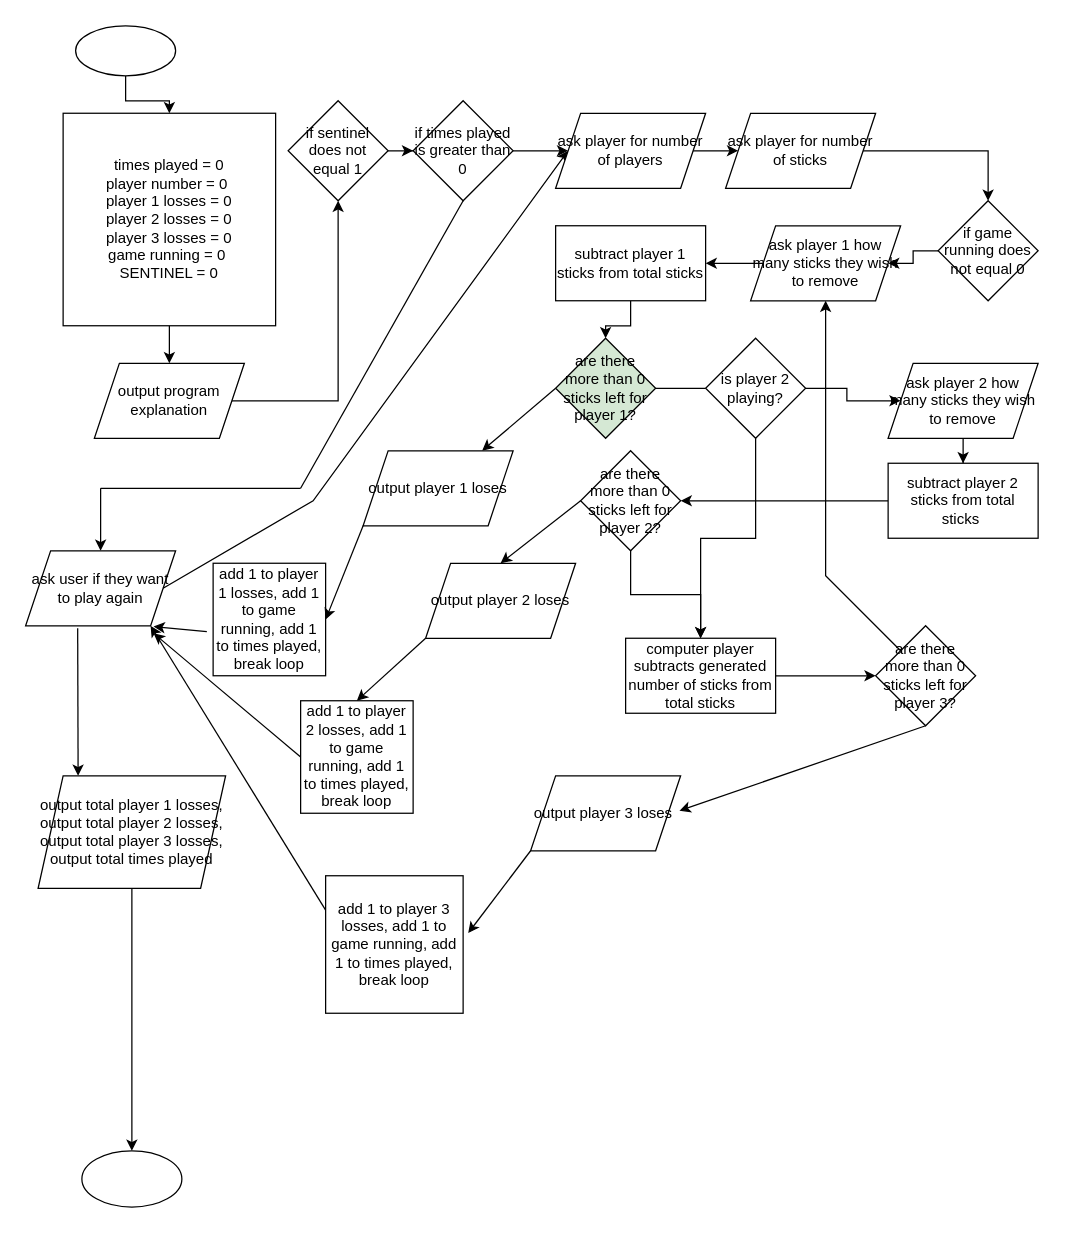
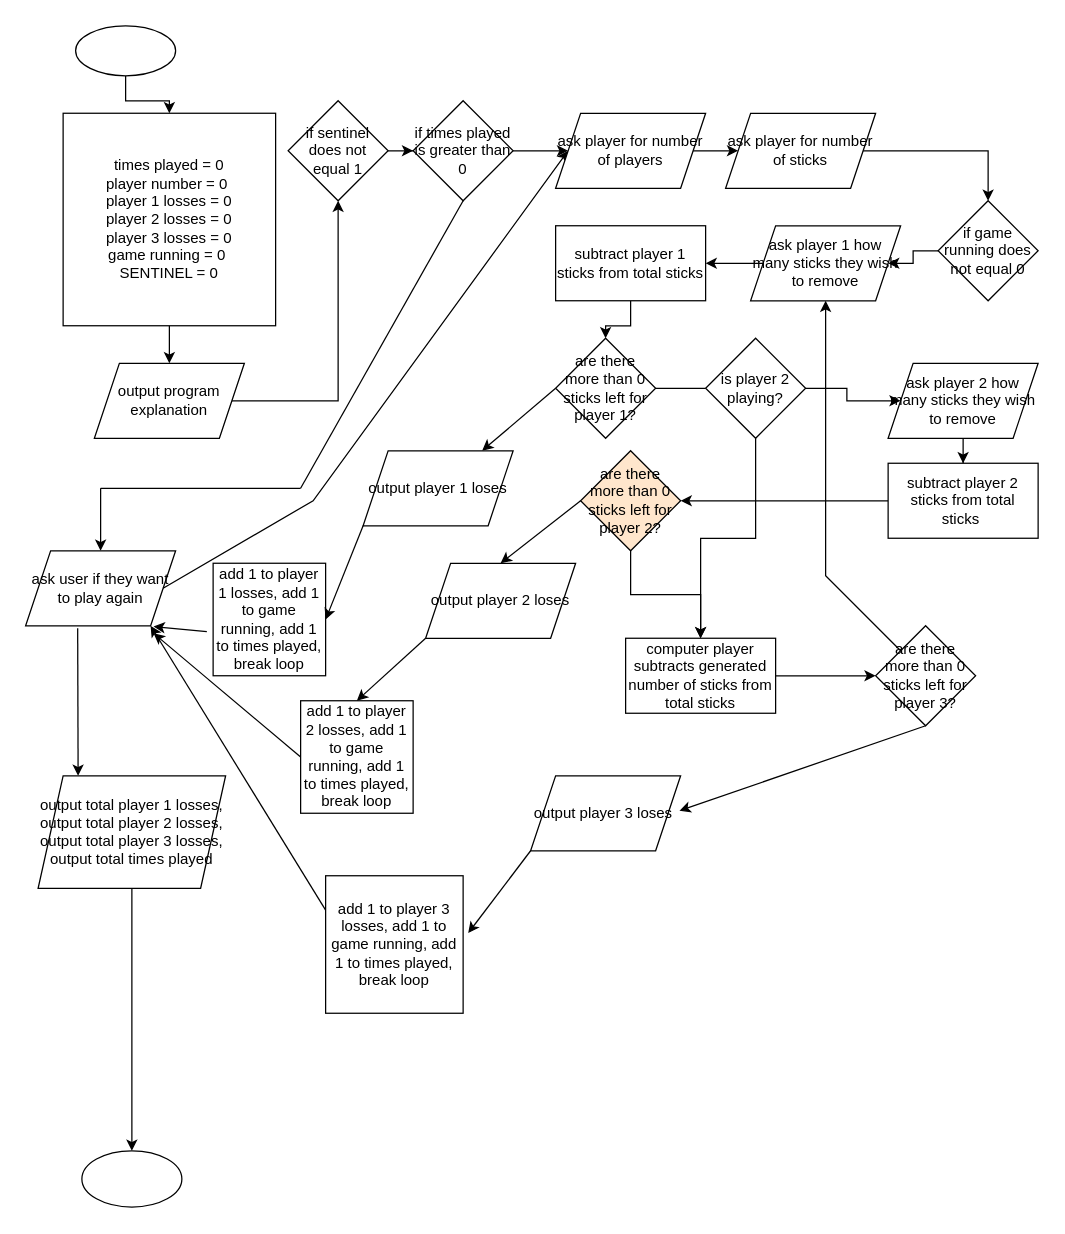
node "are there more than 0 sticks left for player 1?": fillcolor #d5e8d4 -> #ffffff
node "are there more than 0 sticks left for player 2?": fillcolor #ffffff -> #ffe6cc
